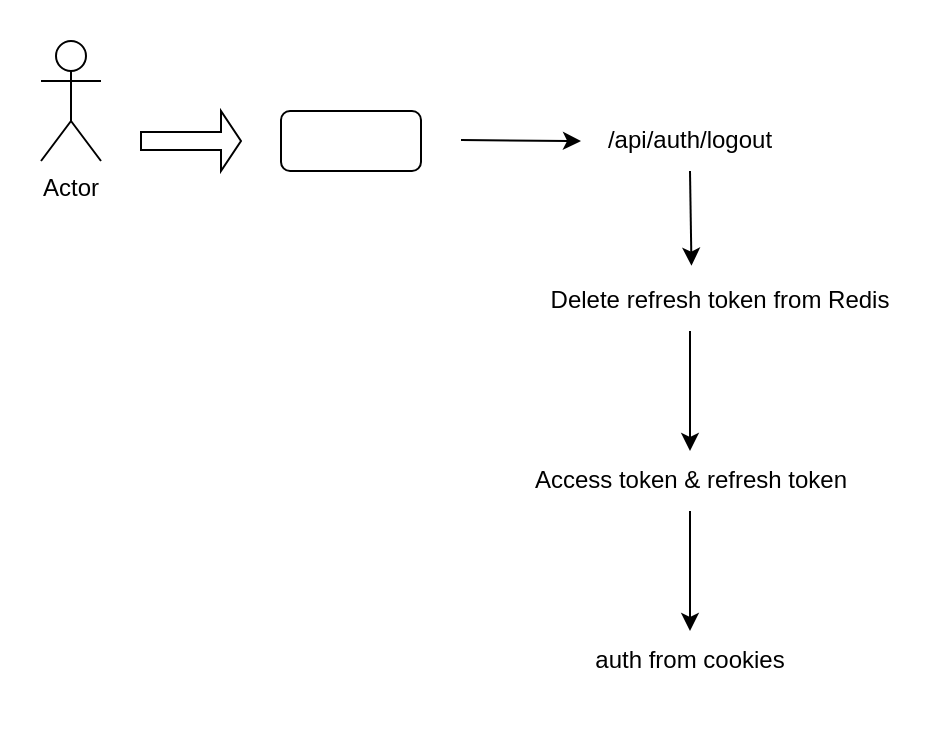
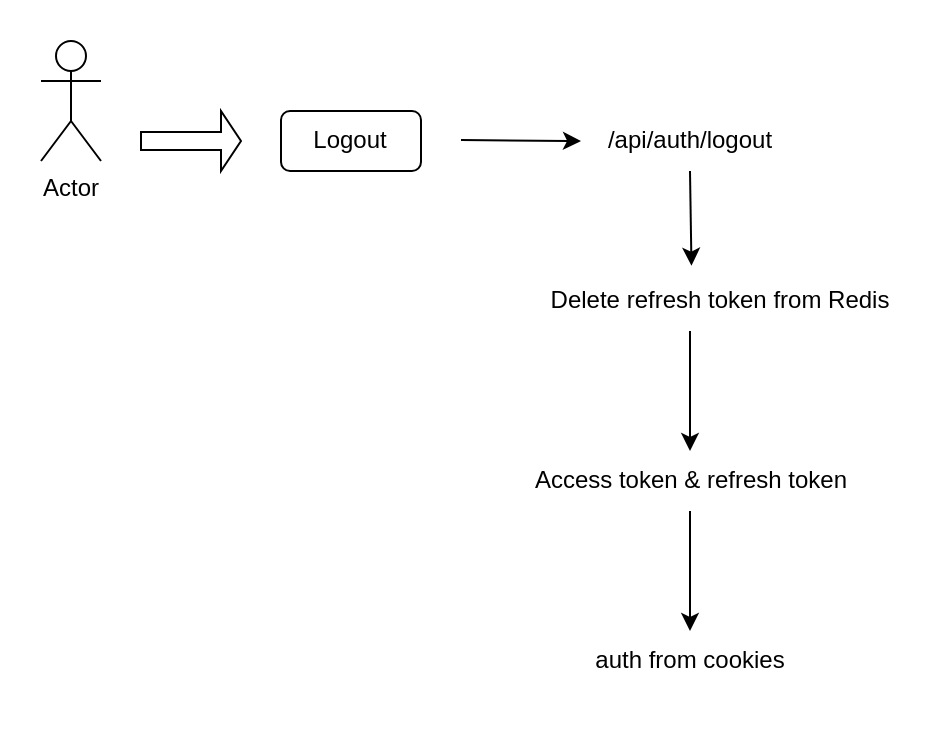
node "Logout": added
